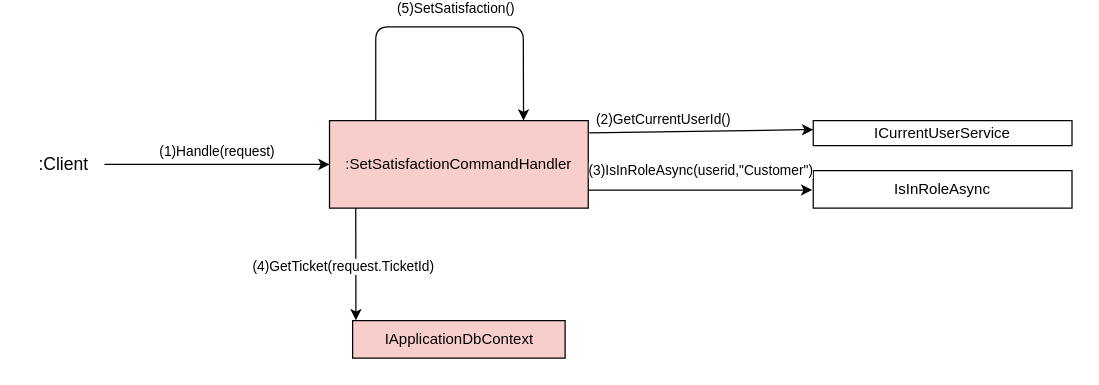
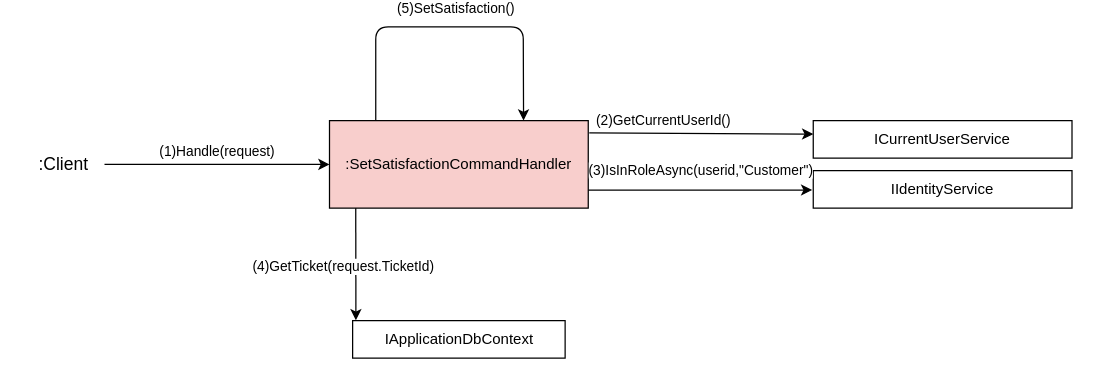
node "ICurrentUserService": size 259x25 -> 259x38
node "IsInRoleAsync": label "IsInRoleAsync" -> "IIdentityService"
node "IApplicationDbContext": fillcolor #f8cecc -> #ffffff
